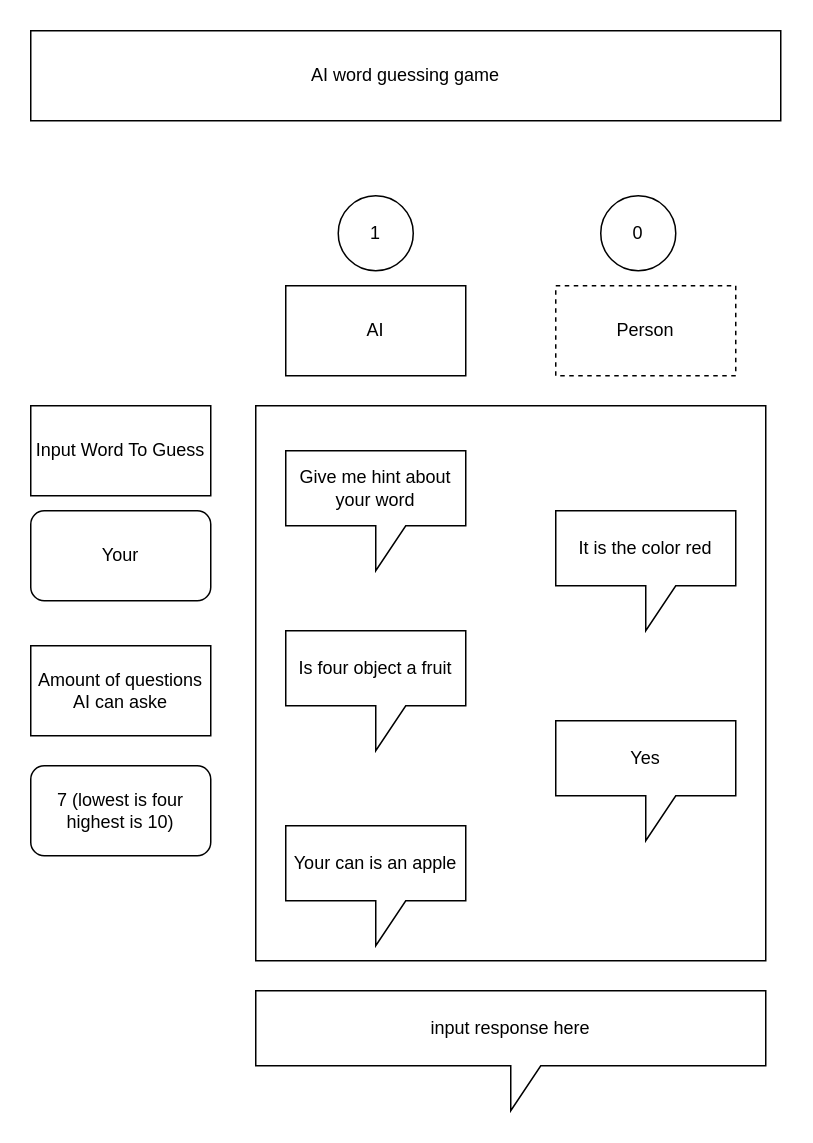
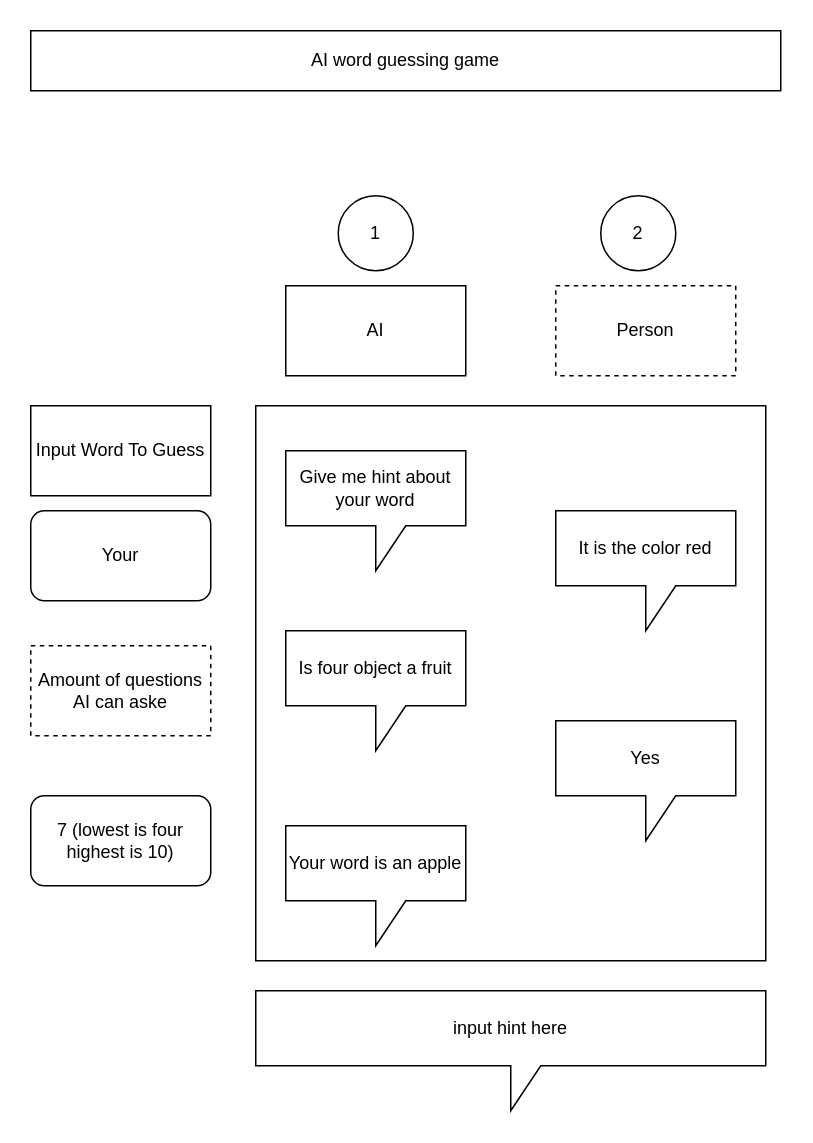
node "AI word guessing game": size 750x90 -> 750x60
node "0": label "0" -> "2"
node "Amount of questions AI can aske": style solid -> dashed
node "7 (lowest is four highest is 10)": moved (121, 811) -> (121, 841)
node "Your can is an apple": label "Your can is an apple" -> "Your word is an apple"
node "input response here": label "input response here" -> "input hint here"
